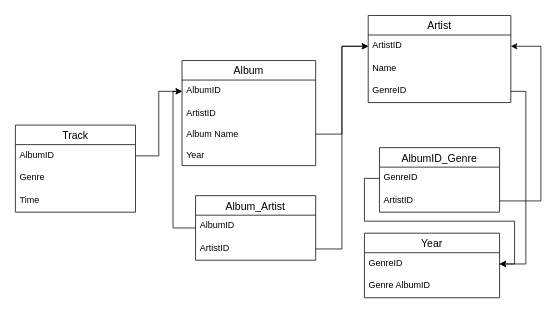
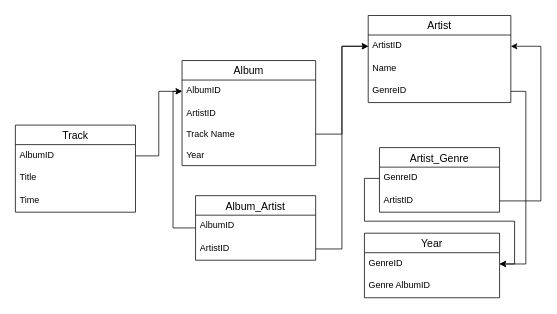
node "ArtistID Album Name Year": label "ArtistID Album Name Year" -> "ArtistID Track Name Year"
node "AlbumID_Genre": label "AlbumID_Genre" -> "Artist_Genre"
node "Genre": label "Genre" -> "Title"
